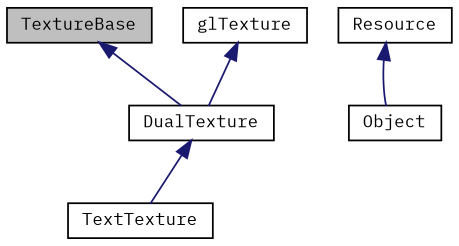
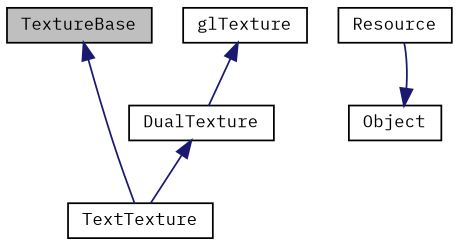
edge "DualTexture" -> "TextureBase": now "TextTexture" -> "TextureBase"
edge "Object" -> "Resource": reversed
